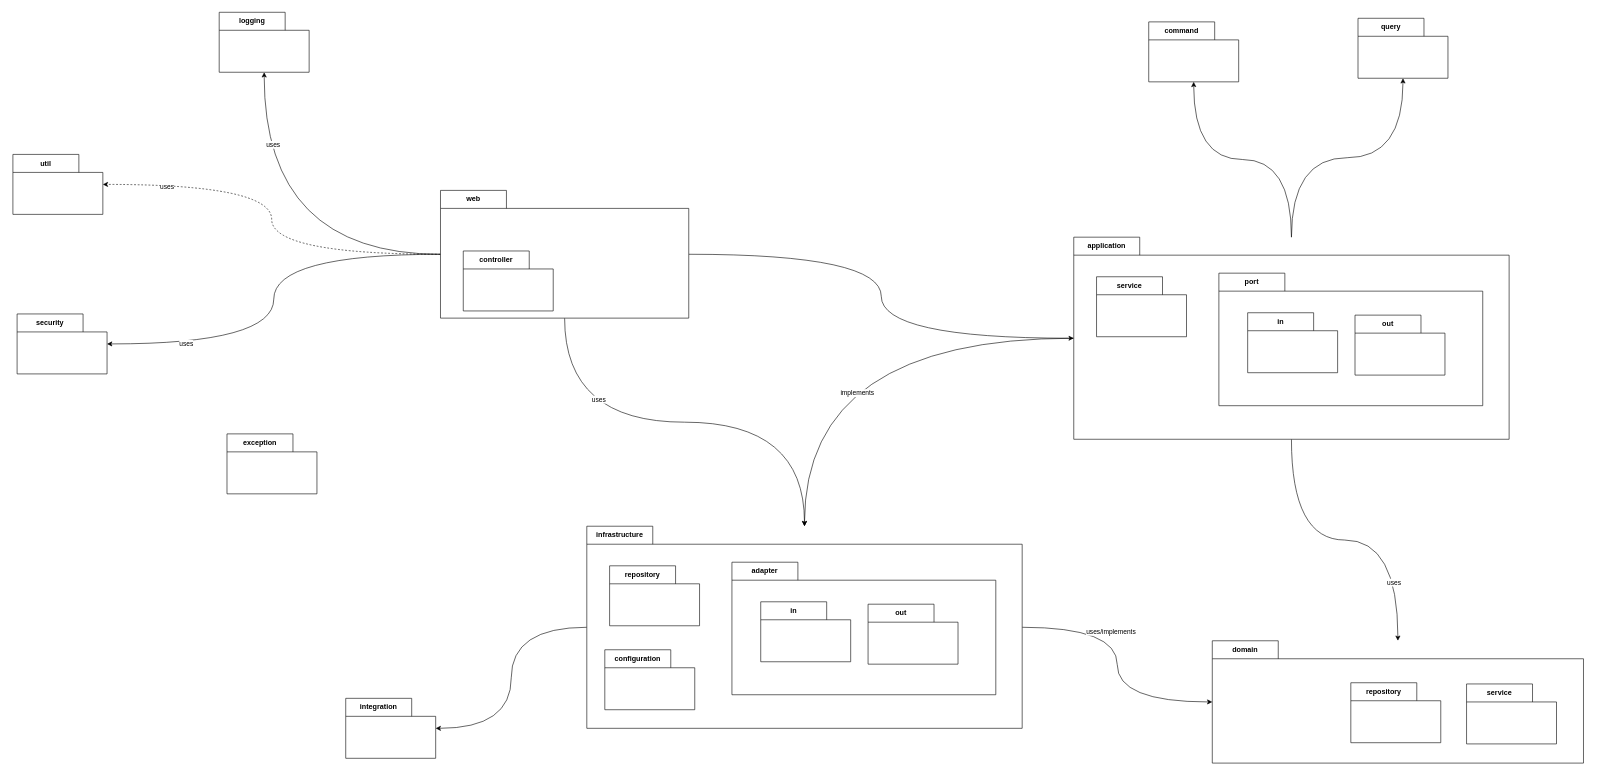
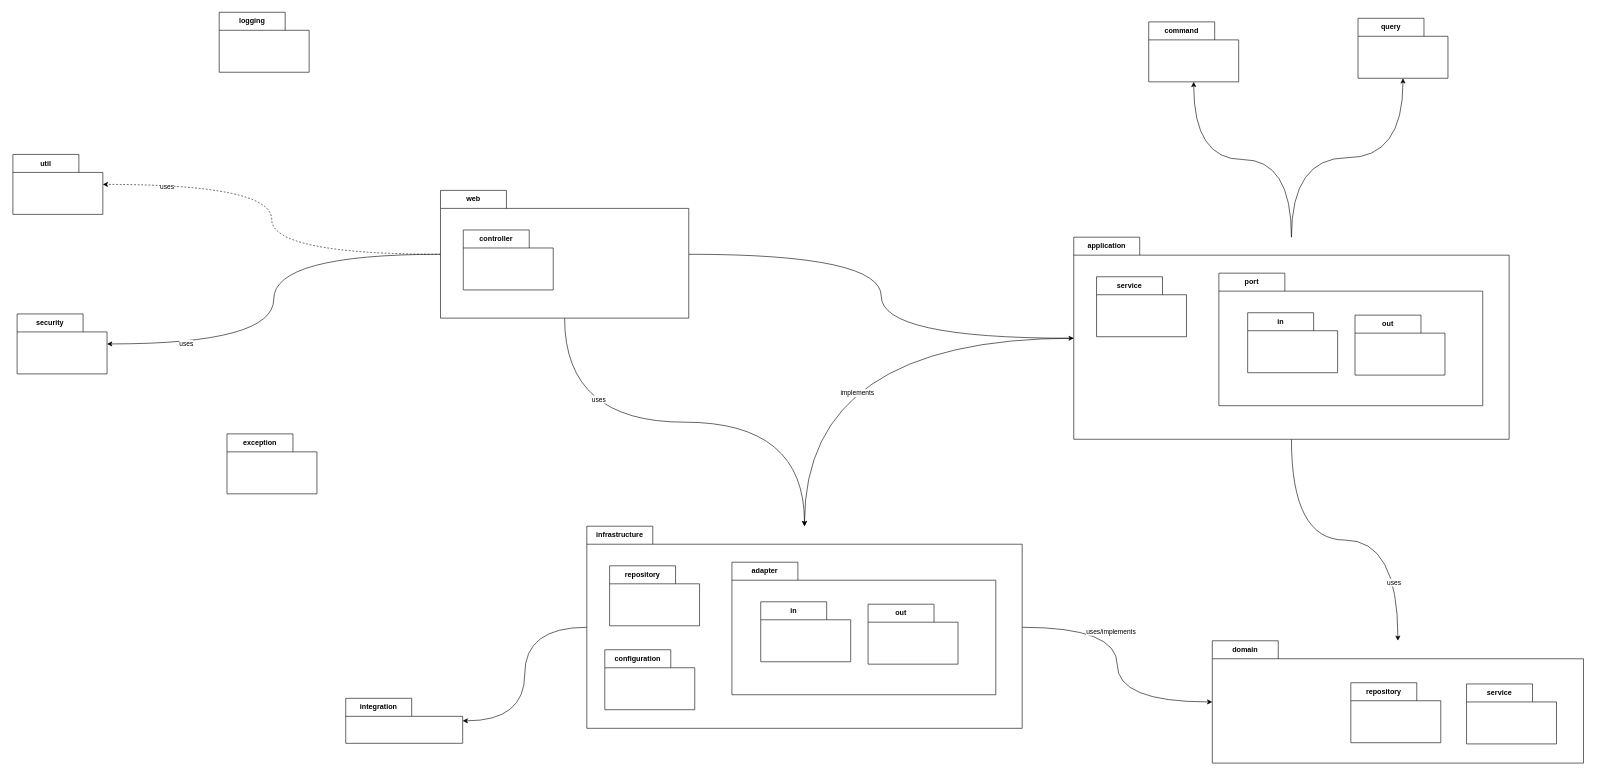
edge "web" -> "logging": removed, label "uses"
node "controller": moved (508, 281) -> (508, 260)
node "integration": size 90x60 -> 117x45
